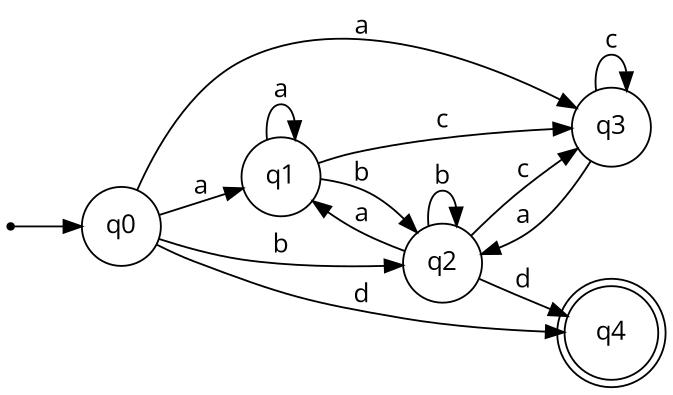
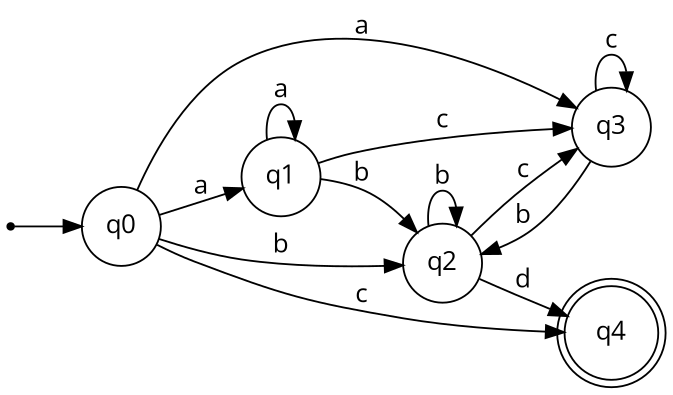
edge "q3" -> "q2": label "a" -> "b"
edge "q2" -> "q1": removed, label "a"
edge "q0" -> "q4": label "d" -> "c"
